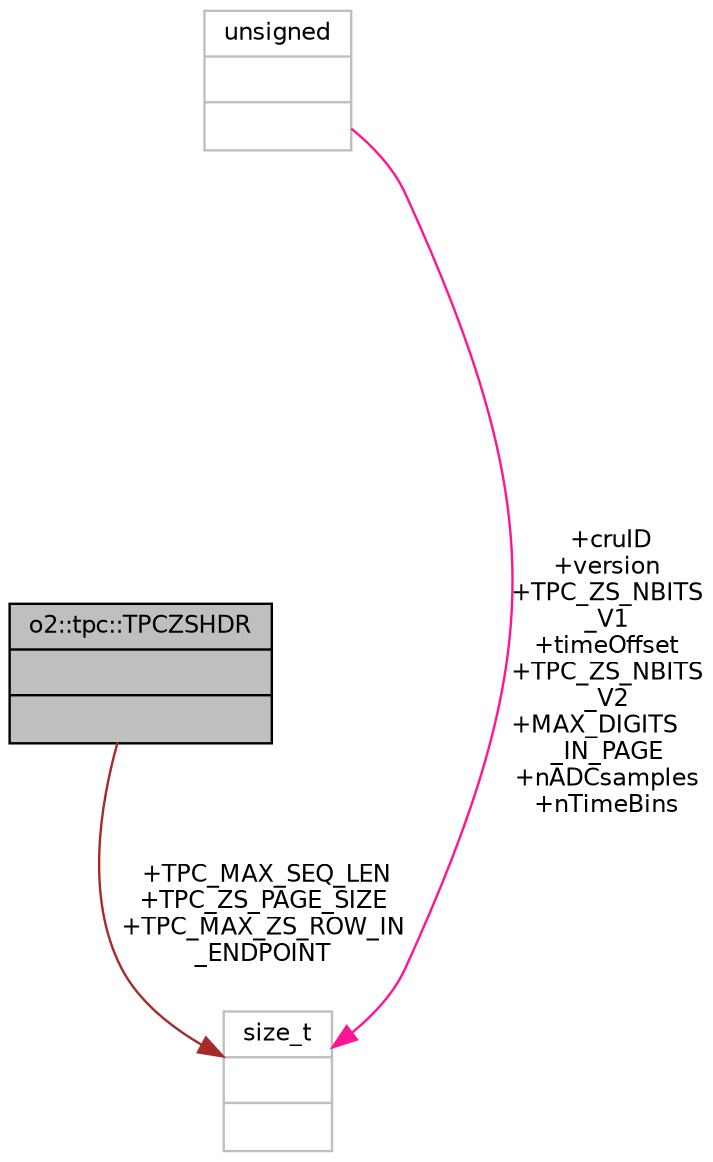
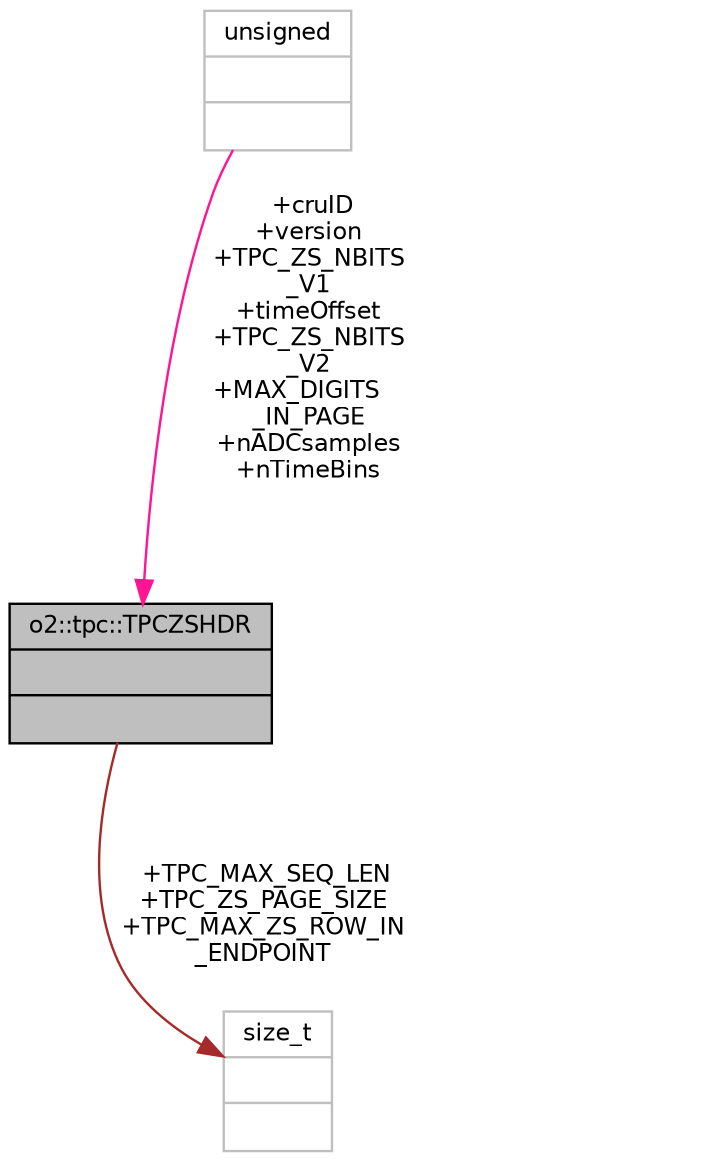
edge "unsigned" -> "size_t": now "unsigned" -> "o2::tpc::TPCZSHDR"
